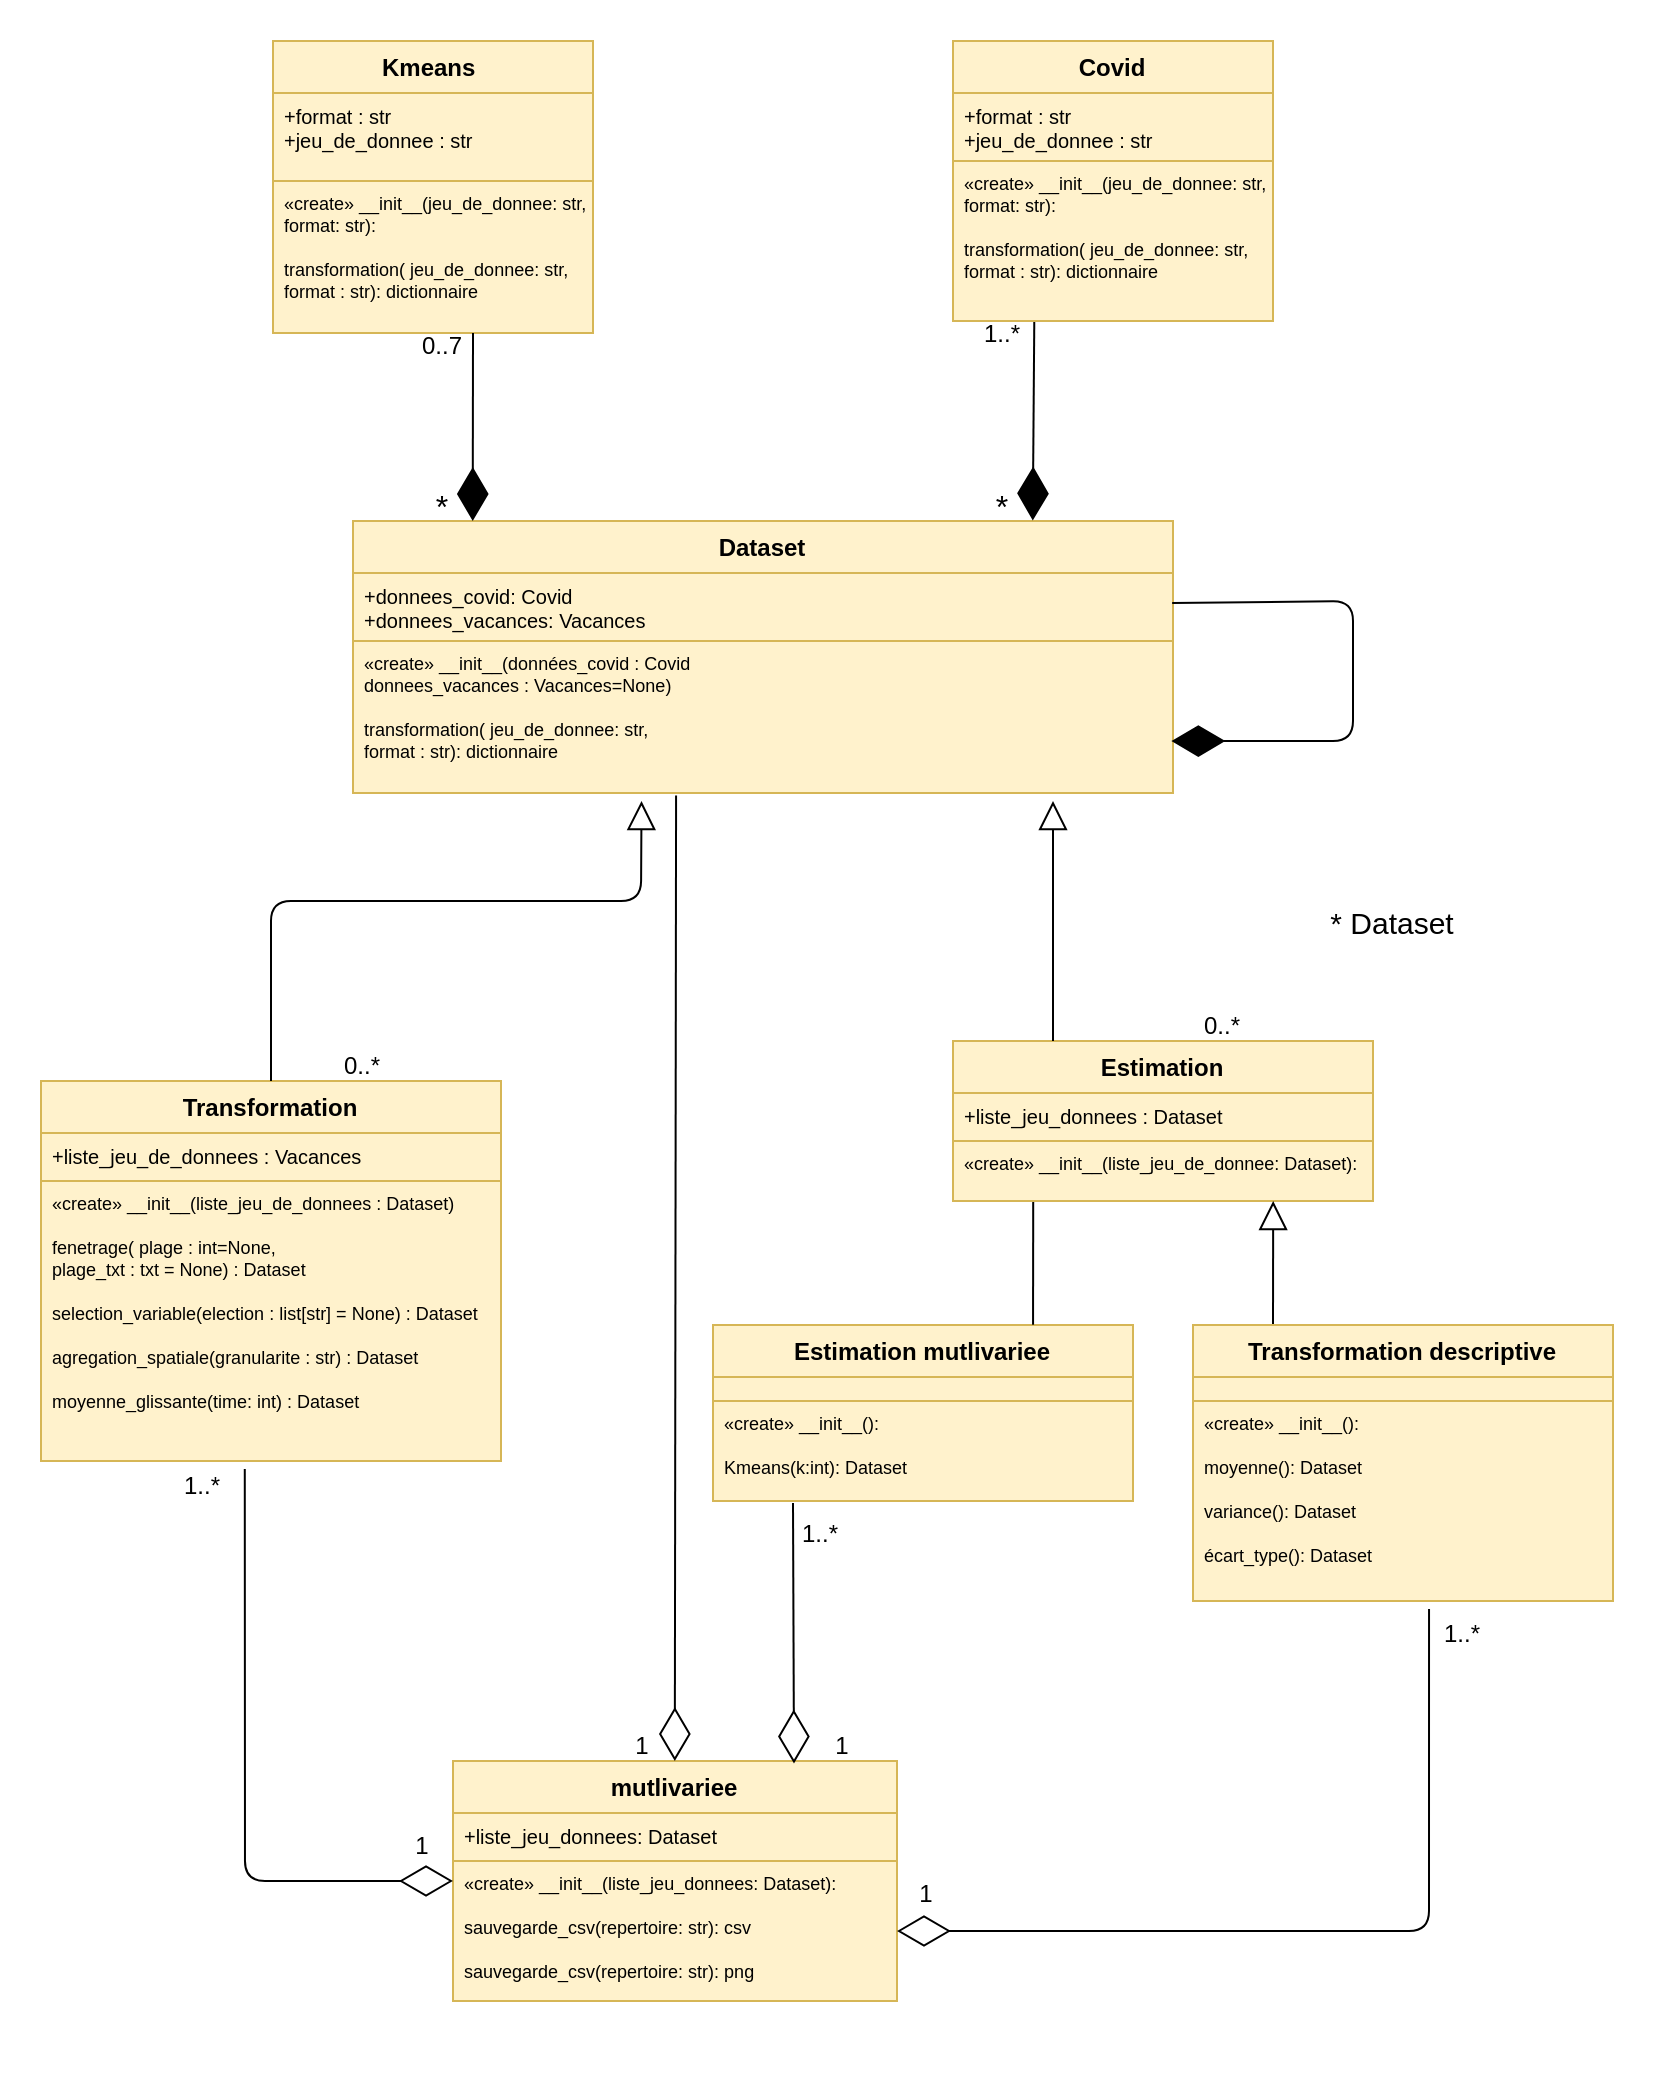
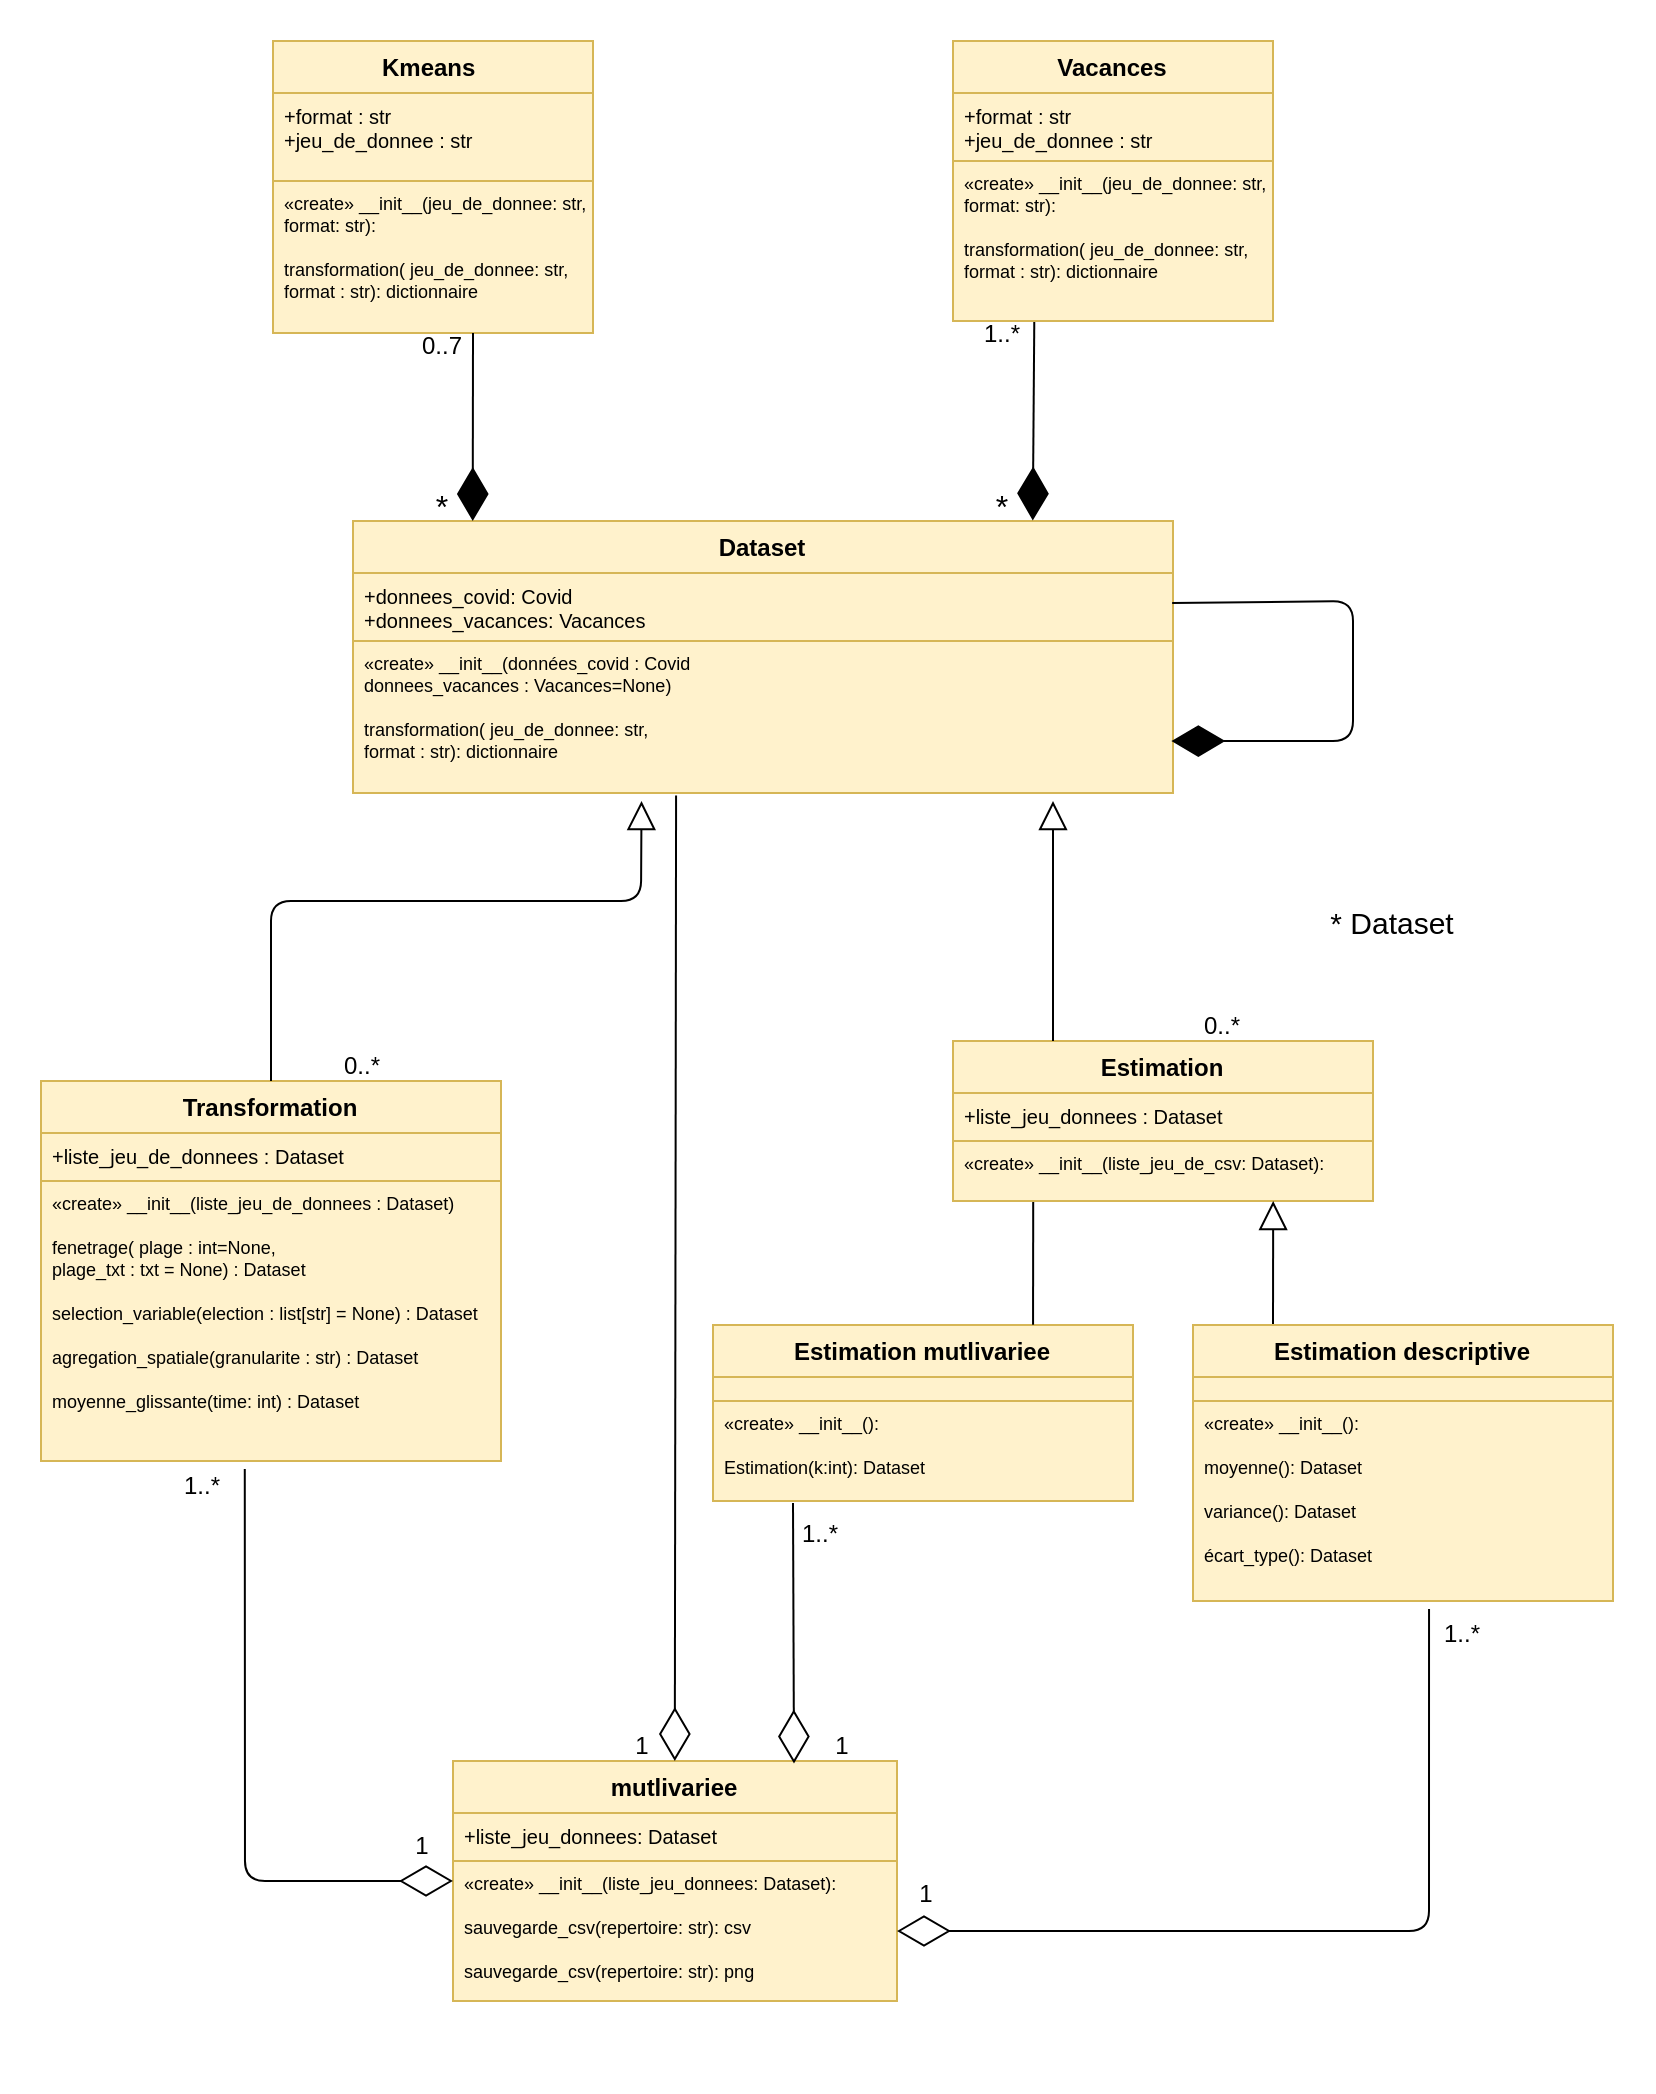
node "Covid": label "Covid" -> "Vacances"
node "+liste_jeu_de_donnees : Vacances": label "+liste_jeu_de_donnees : Vacances" -> "+liste_jeu_de_donnees : Dataset"
node "«create» __init__(liste_jeu_de_donnee: Dataset):": label "«create» __init__(liste_jeu_de_donnee: Dataset):" -> "«create» __init__(liste_jeu_de_csv: Dataset):"
node "Transformation descriptive": label "Transformation descriptive" -> "Estimation descriptive"
node "«create» __init__(): Kmeans(k:int): Dataset": label "«create» __init__(): Kmeans(k:int): Dataset" -> "«create» __init__(): Estimation(k:int): Dataset"
